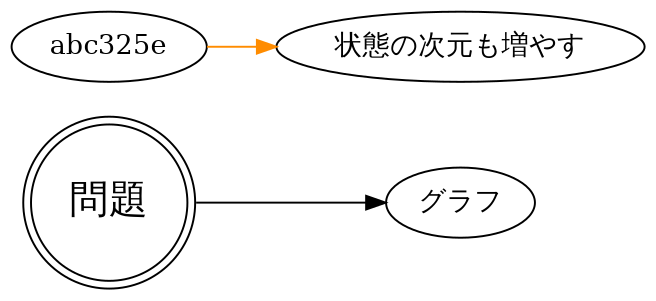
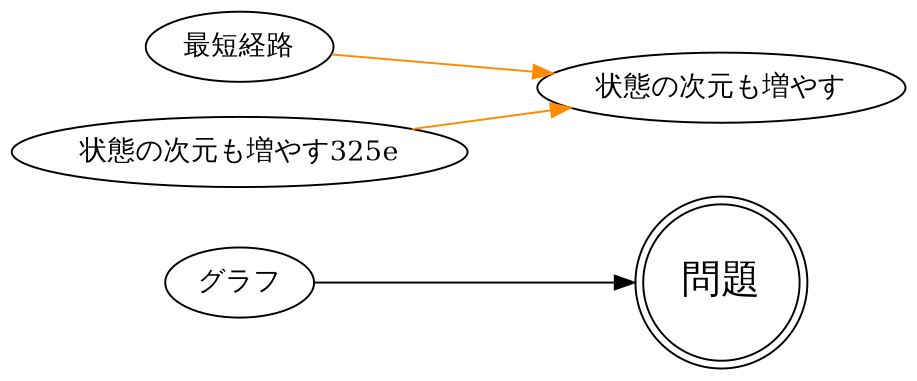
node "abc325e": label "abc325e" -> "状態の次元も増やす325e"
node "最短経路": added
edge "問題" -> "グラフ": reversed
